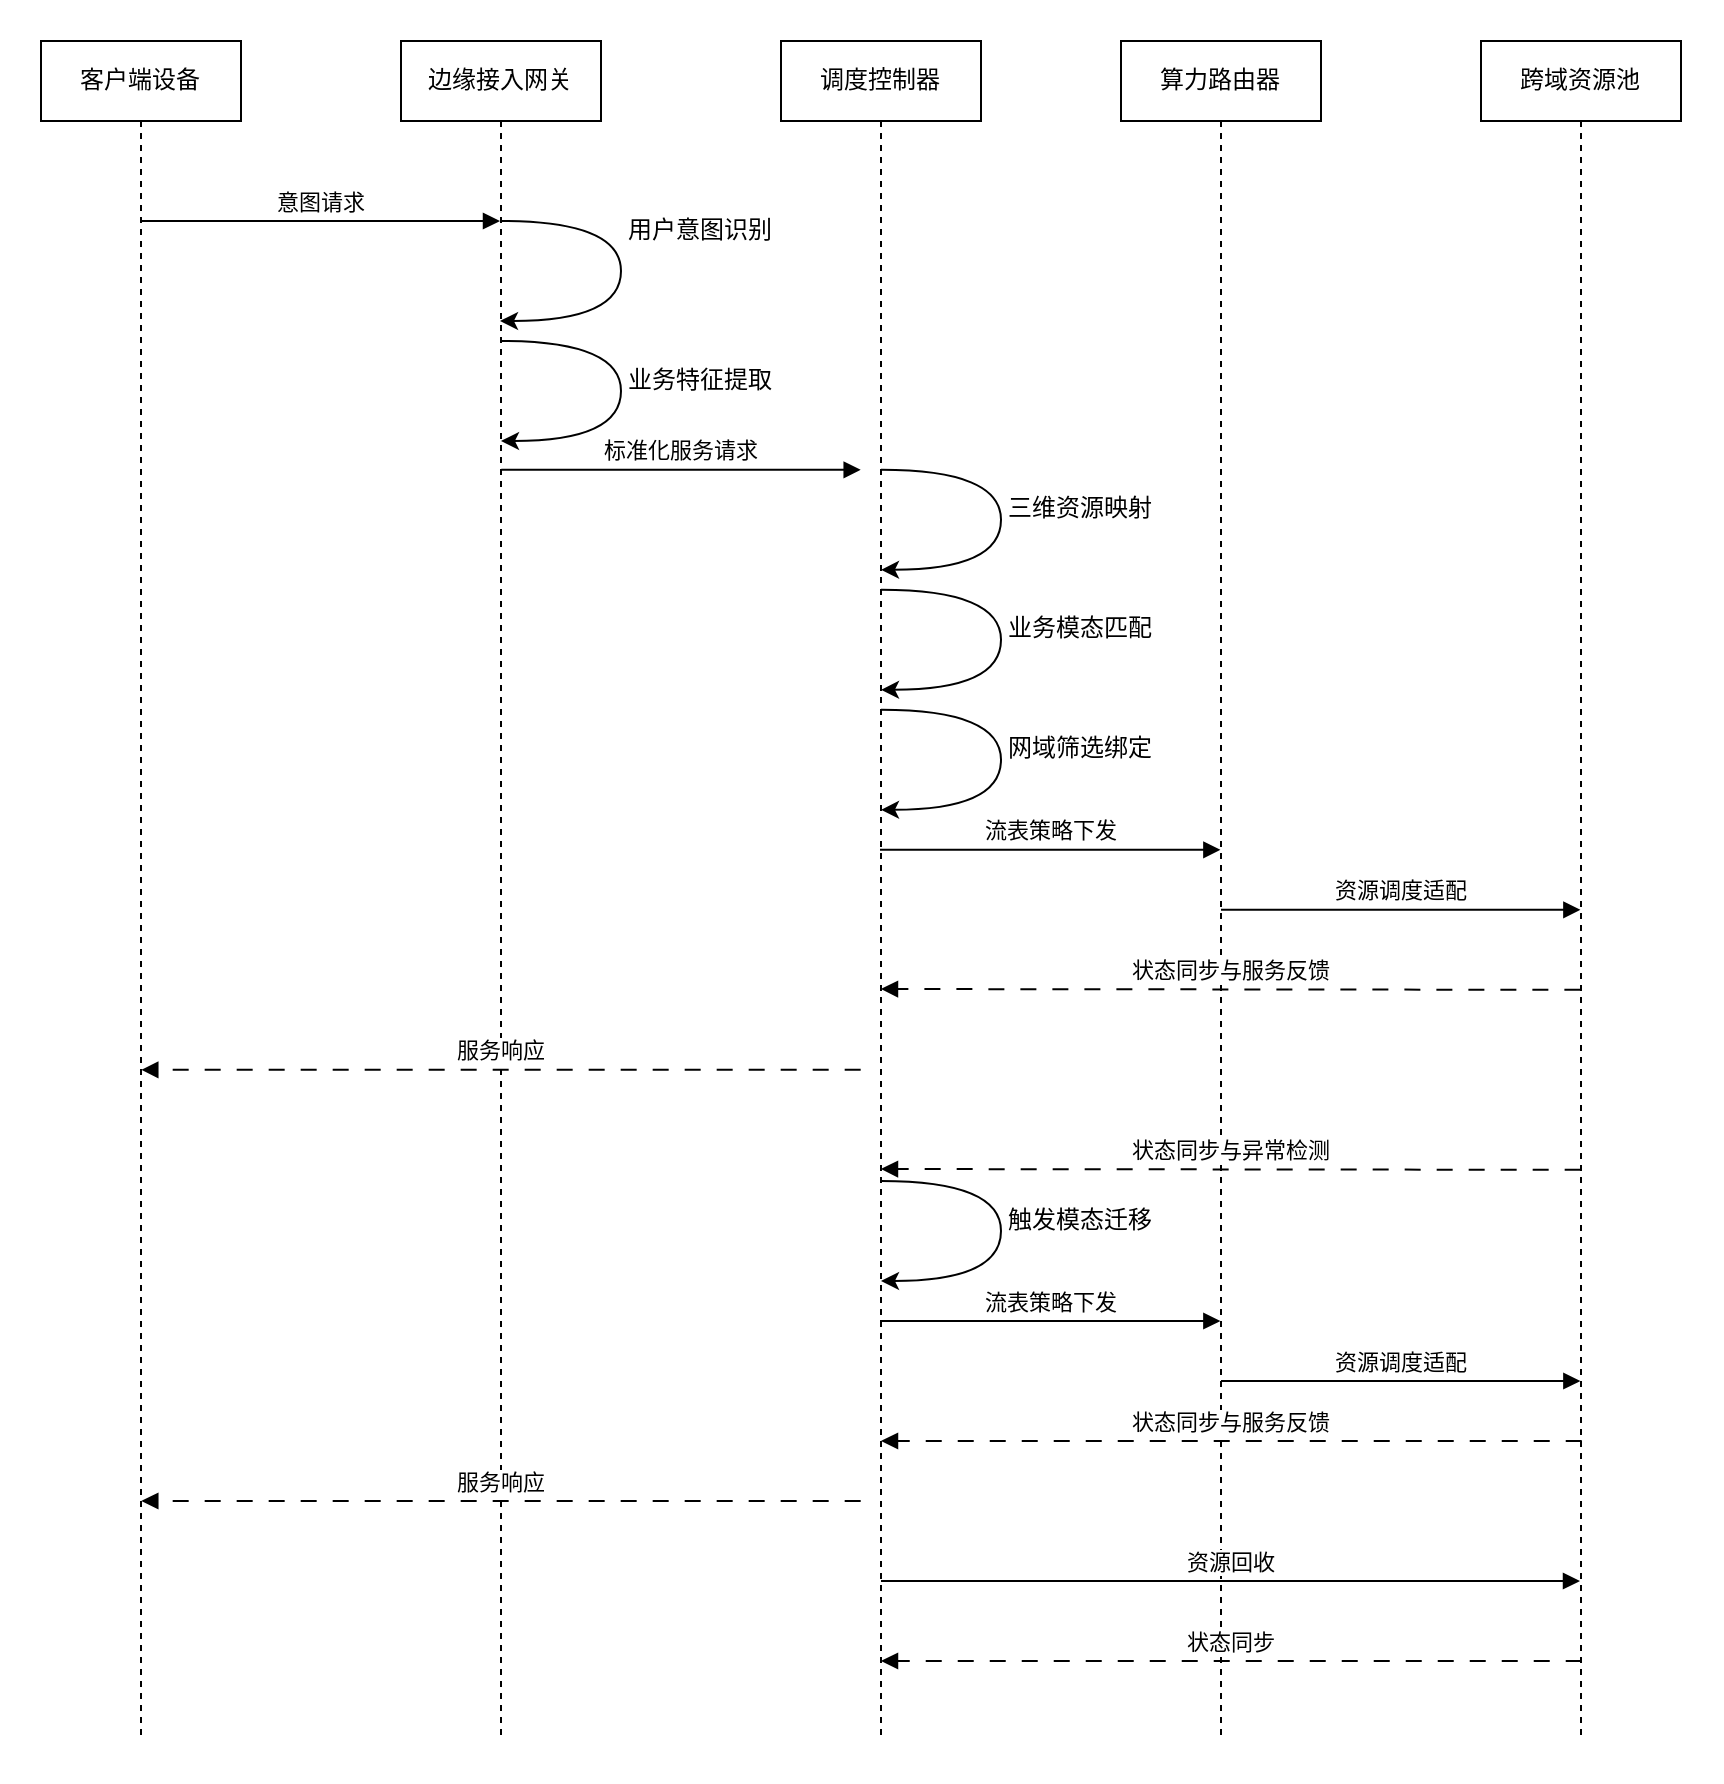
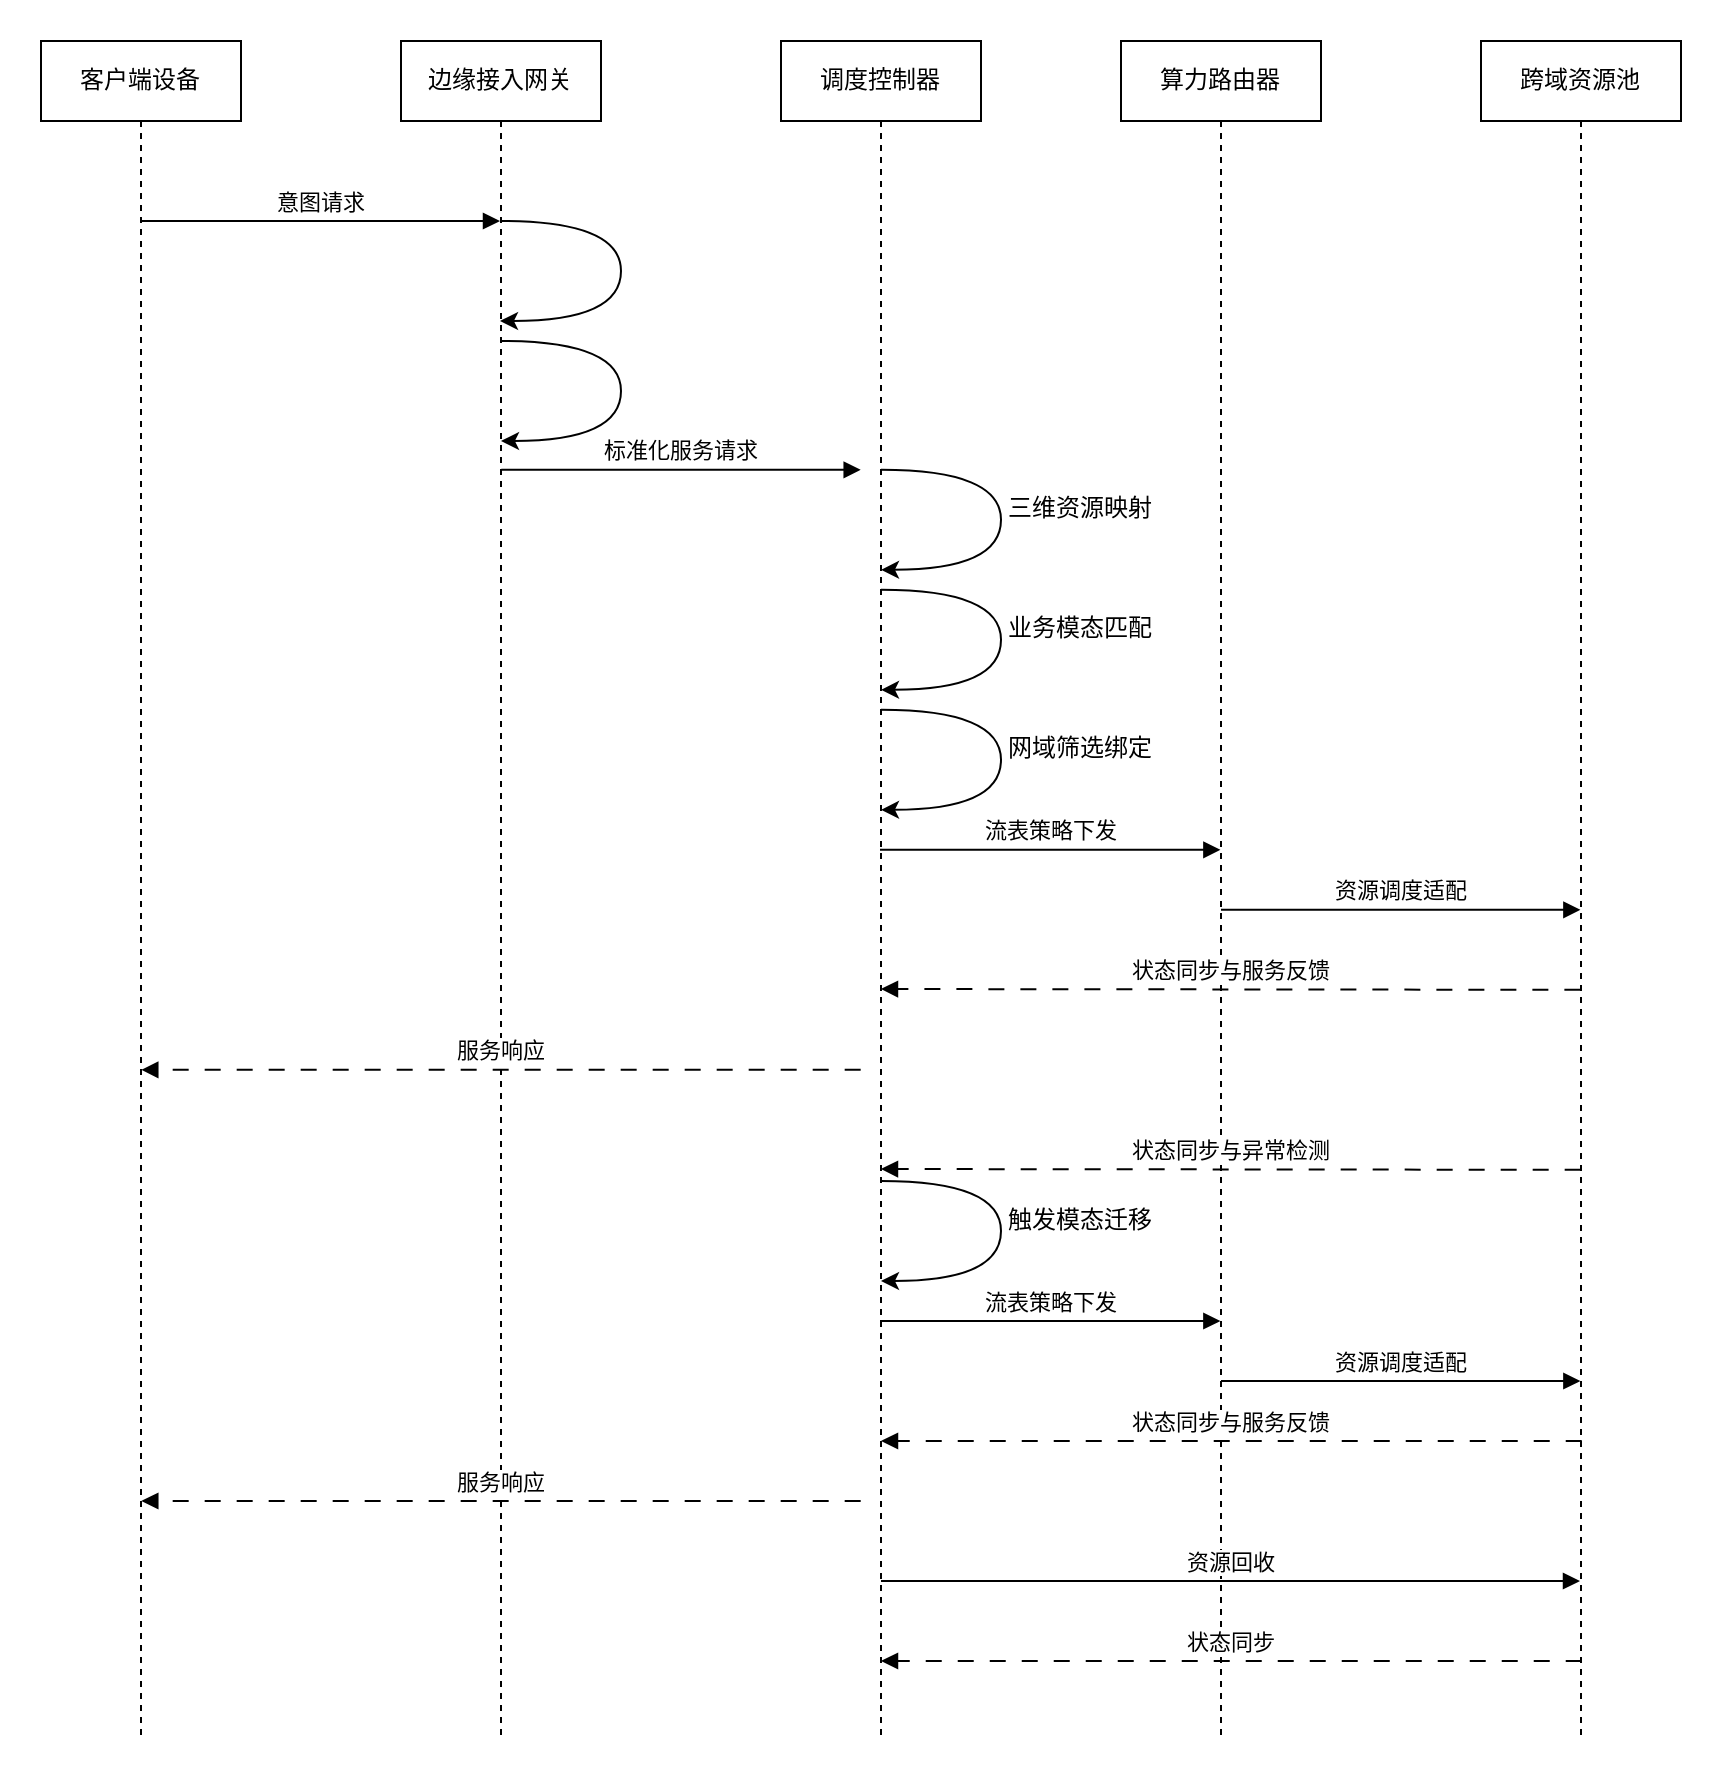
node "用户意图识别": removed
node "业务特征提取": removed
